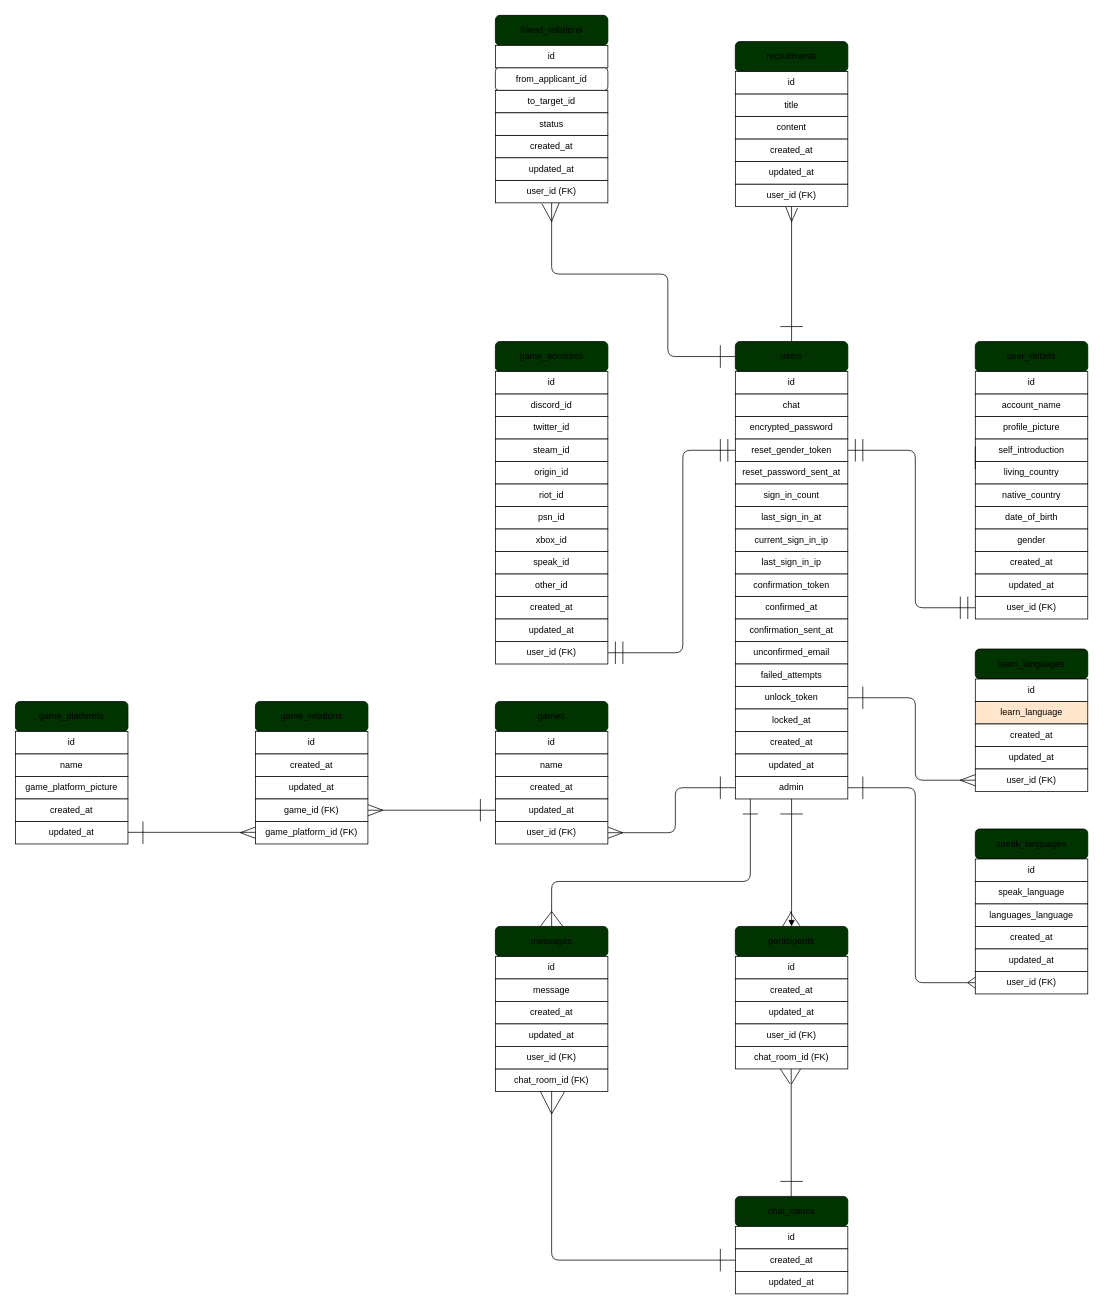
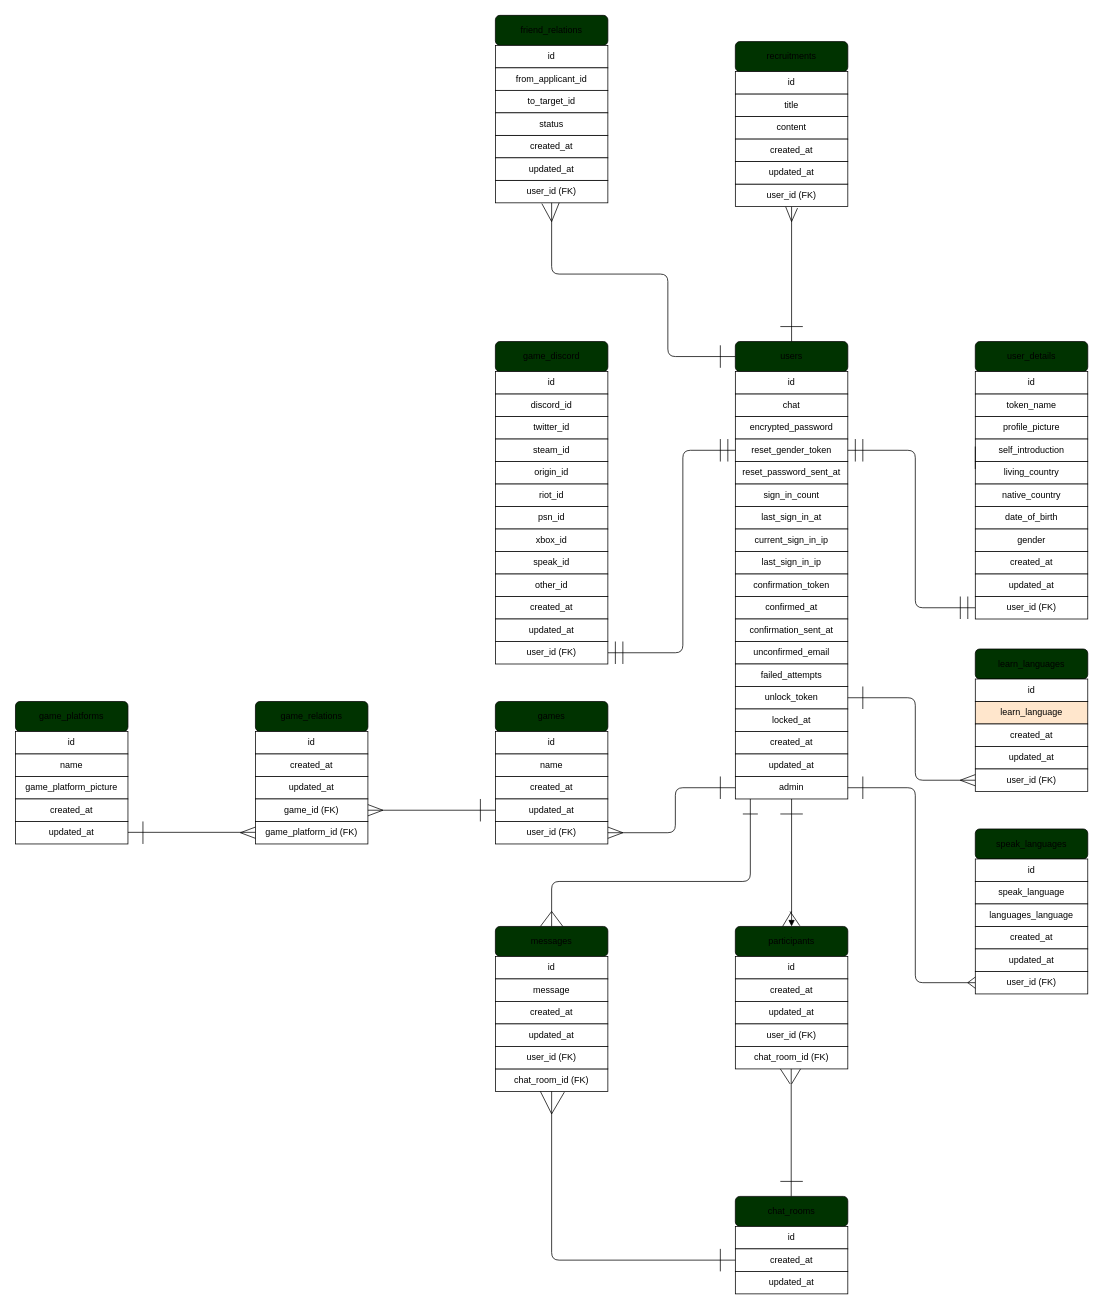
node "from_applicant_id": shape rounded rectangle -> rectangle
node "game_accounts": label "game_accounts" -> "game_discord"
node "account_name": label "account_name" -> "token_name"
